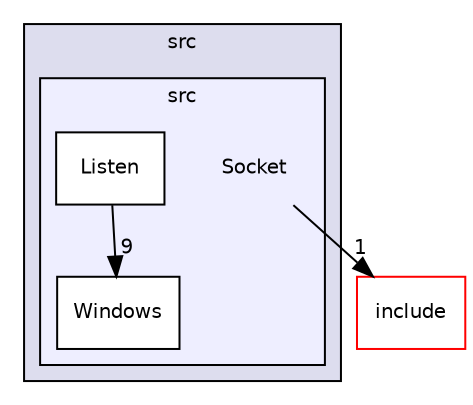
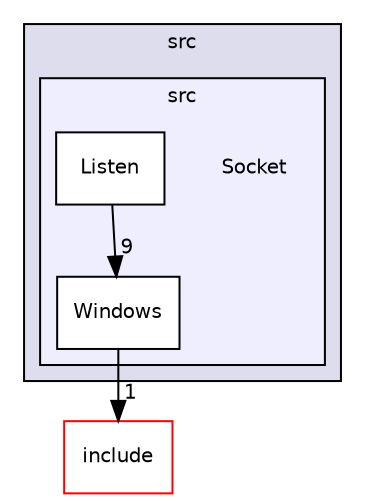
edge "Socket" -> "include": now "Windows" -> "include"
